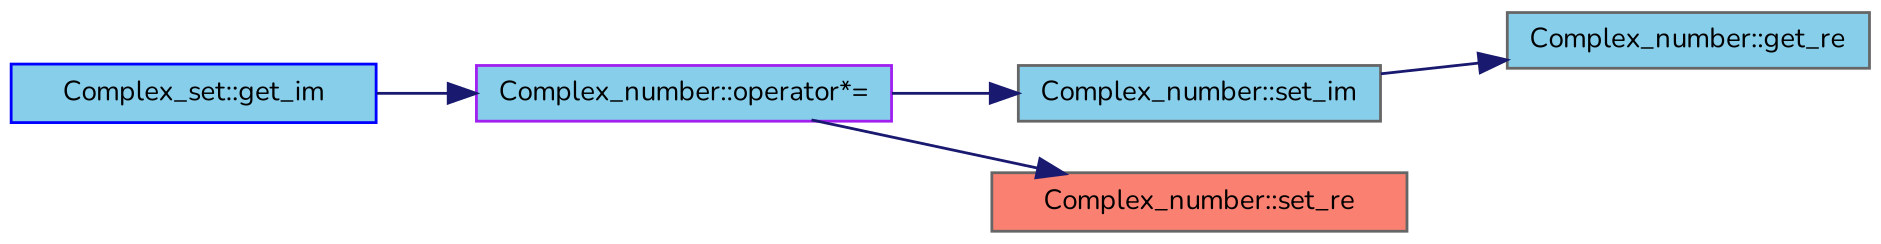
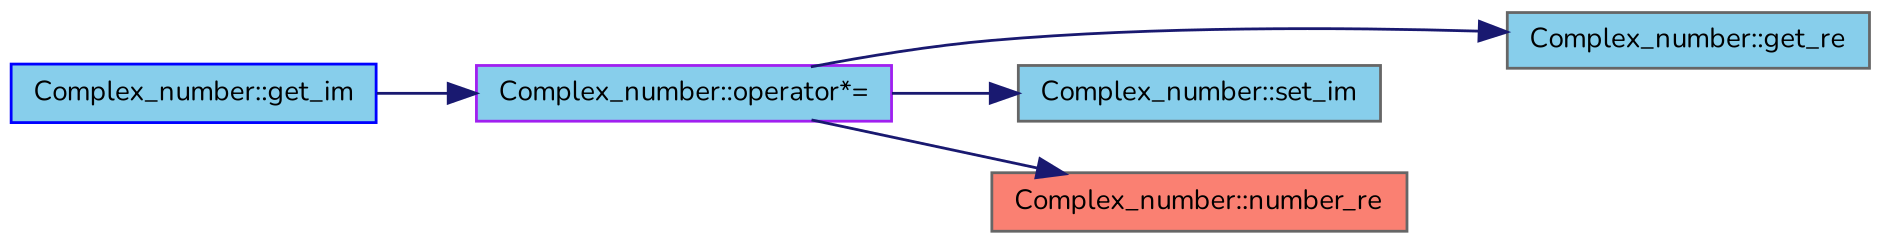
edge "Complex_number::set_im" -> "Complex_number::get_re": now "Complex_number::operator*=" -> "Complex_number::get_re"
node "Complex_set::get_im": label "Complex_set::get_im" -> "Complex_number::get_im"
node "Complex_number::set_re": label "Complex_number::set_re" -> "Complex_number::number_re"
